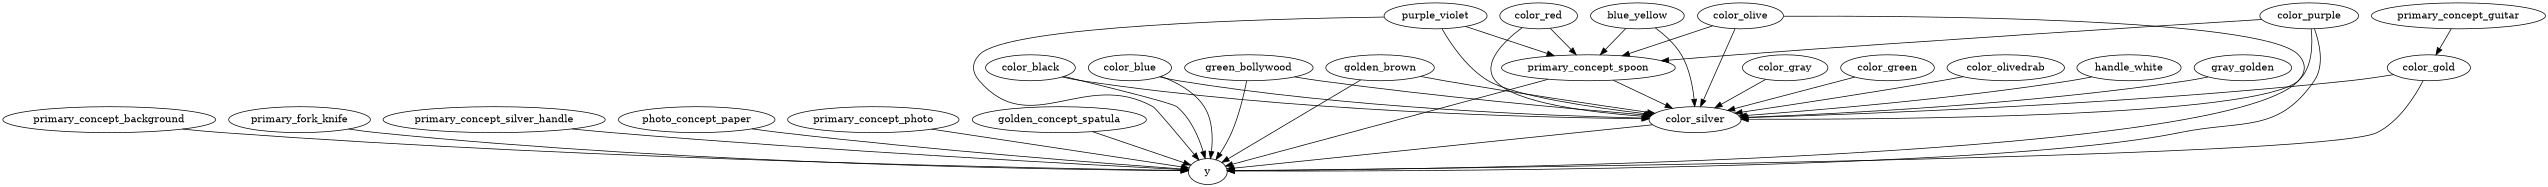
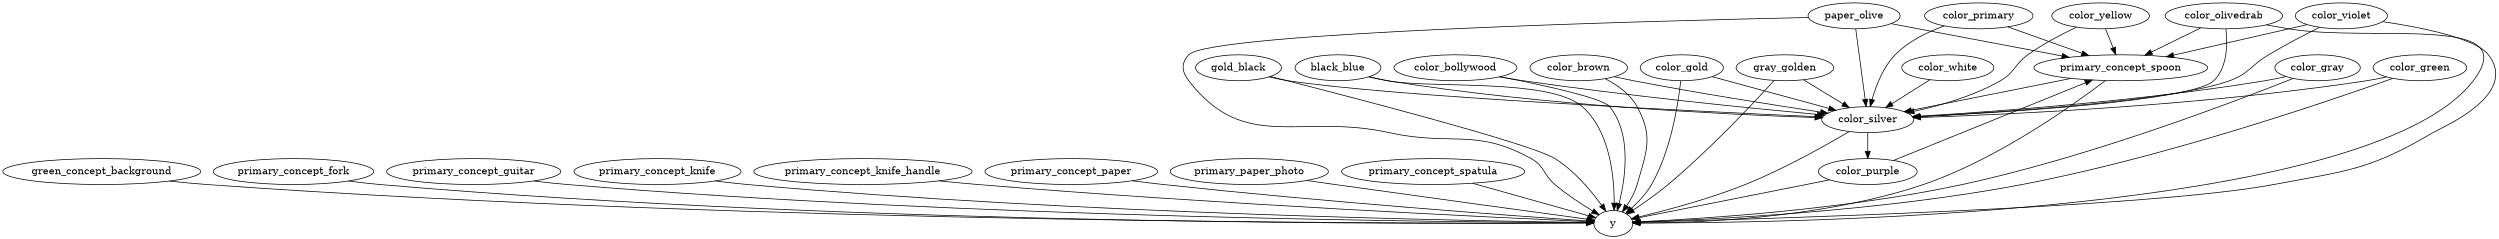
node "purple_violet": label "purple_violet" -> "color_violet"
node "color_red": label "color_red" -> "color_primary"
node "blue_yellow": label "blue_yellow" -> "color_yellow"
node "color_olive": label "color_olive" -> "paper_olive"
edge "primary_concept_guitar" -> "color_gold": now "primary_concept_guitar" -> "y"
edge "color_olivedrab" -> "primary_concept_spoon": added
node "color_black": label "color_black" -> "gold_black"
node "color_blue": label "color_blue" -> "black_blue"
node "green_bollywood": label "green_bollywood" -> "color_bollywood"
node "golden_brown": label "golden_brown" -> "color_brown"
node "handle_white": label "handle_white" -> "color_white"
edge "color_purple" -> "color_silver": reversed
node "primary_concept_background": label "primary_concept_background" -> "green_concept_background"
node "primary_fork_knife": label "primary_fork_knife" -> "primary_concept_knife"
node "primary_concept_silver_handle": label "primary_concept_silver_handle" -> "primary_concept_knife_handle"
node "photo_concept_paper": label "photo_concept_paper" -> "primary_concept_paper"
node "primary_concept_photo": label "primary_concept_photo" -> "primary_paper_photo"
node "golden_concept_spatula": label "golden_concept_spatula" -> "primary_concept_spatula"
edge "gray_golden" -> "y": added
node "primary_concept_fork": added
edge "color_gray" -> "y": added
edge "color_green" -> "y": added
edge "color_olivedrab" -> "y": added
